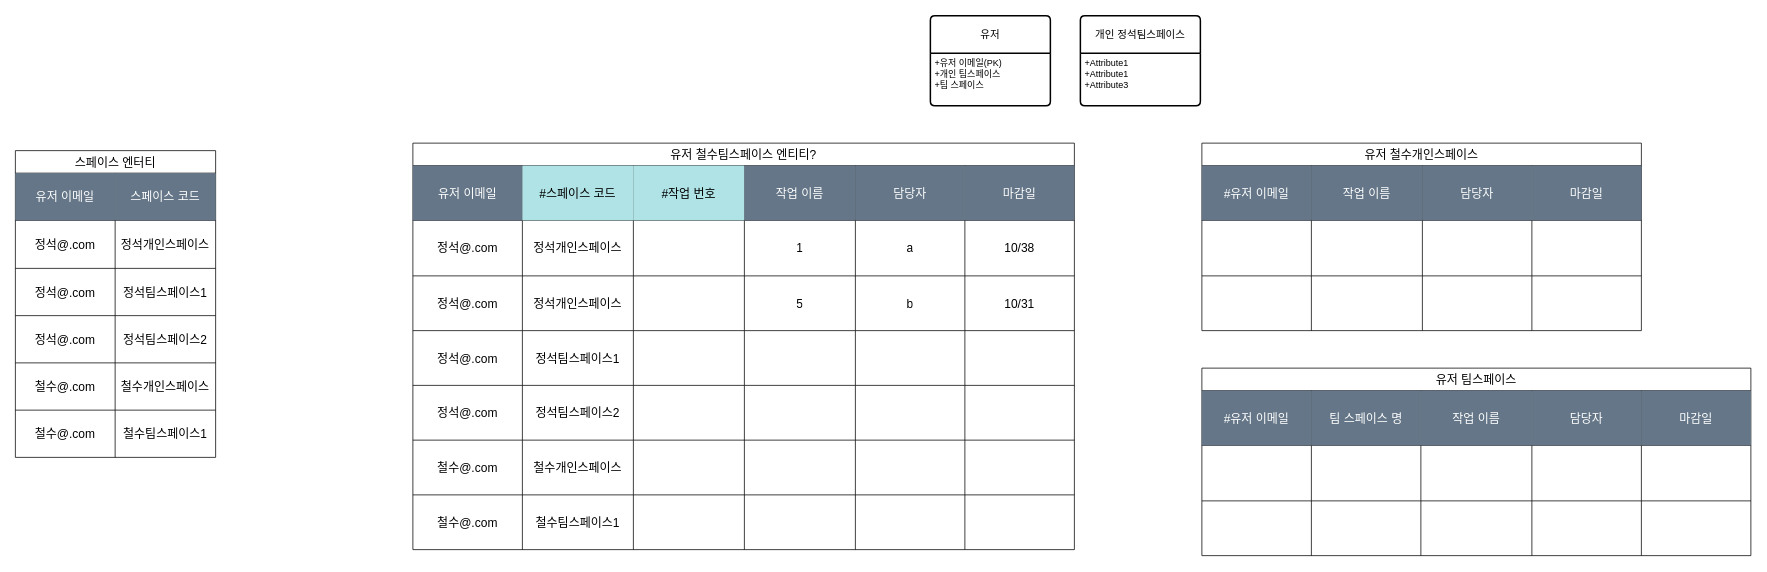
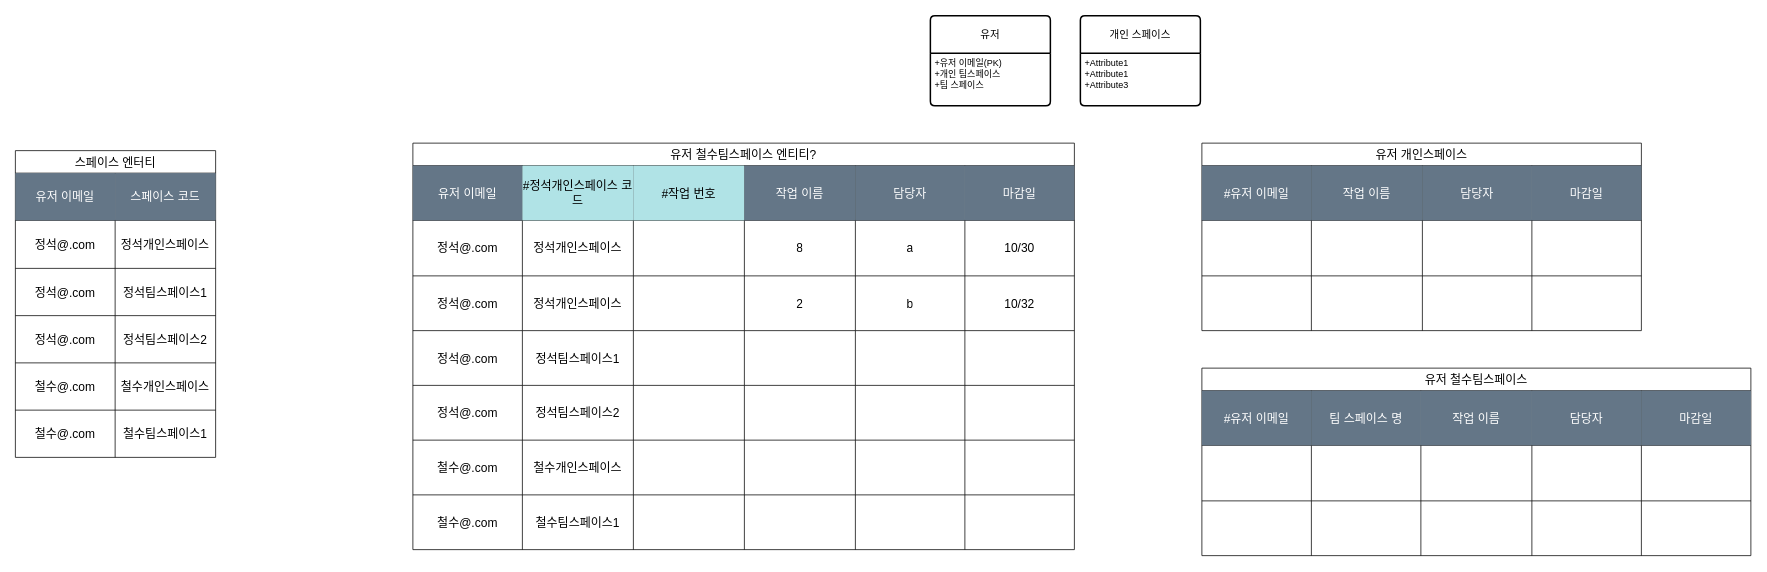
node "개인 정석팀스페이스": label "개인 정석팀스페이스" -> "개인 스페이스"
node "유저 철수개인스페이스": label "유저 철수개인스페이스" -> "유저 개인스페이스"
node "#스페이스 코드": label "#스페이스 코드" -> "#정석개인스페이스 코드"
node "1": label "1" -> "8"
node "10/38": label "10/38" -> "10/30"
node "5": label "5" -> "2"
node "10/31": label "10/31" -> "10/32"
node "유저 팀스페이스": label "유저 팀스페이스" -> "유저 철수팀스페이스"
